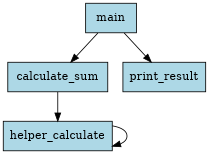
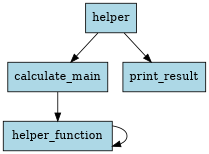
node "main": label "main" -> "helper"
node "calculate_sum": label "calculate_sum" -> "calculate_main"
node "helper_calculate": label "helper_calculate" -> "helper_function"
